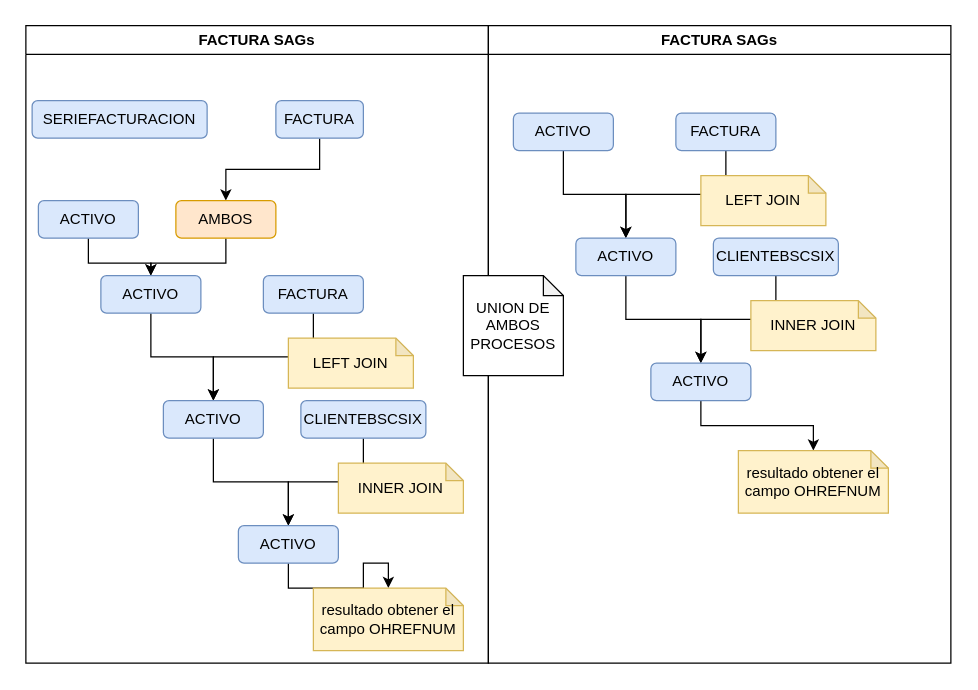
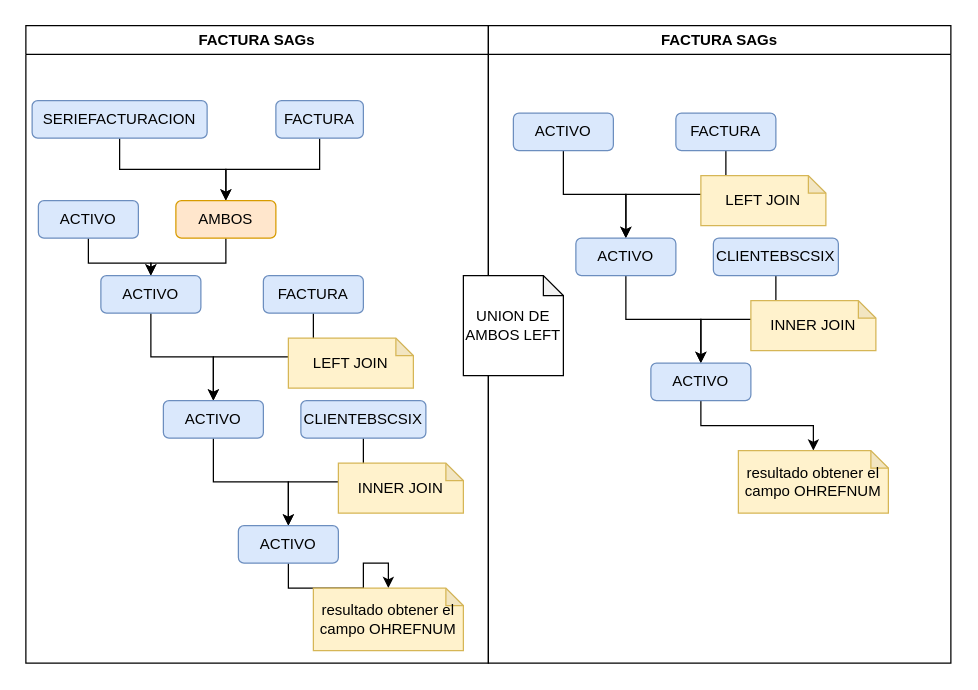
edge "SERIEFACTURACION" -> "AMBOS": added
node "UNION DE AMBOS PROCESOS": label "UNION DE AMBOS PROCESOS" -> "UNION DE AMBOS LEFT"
